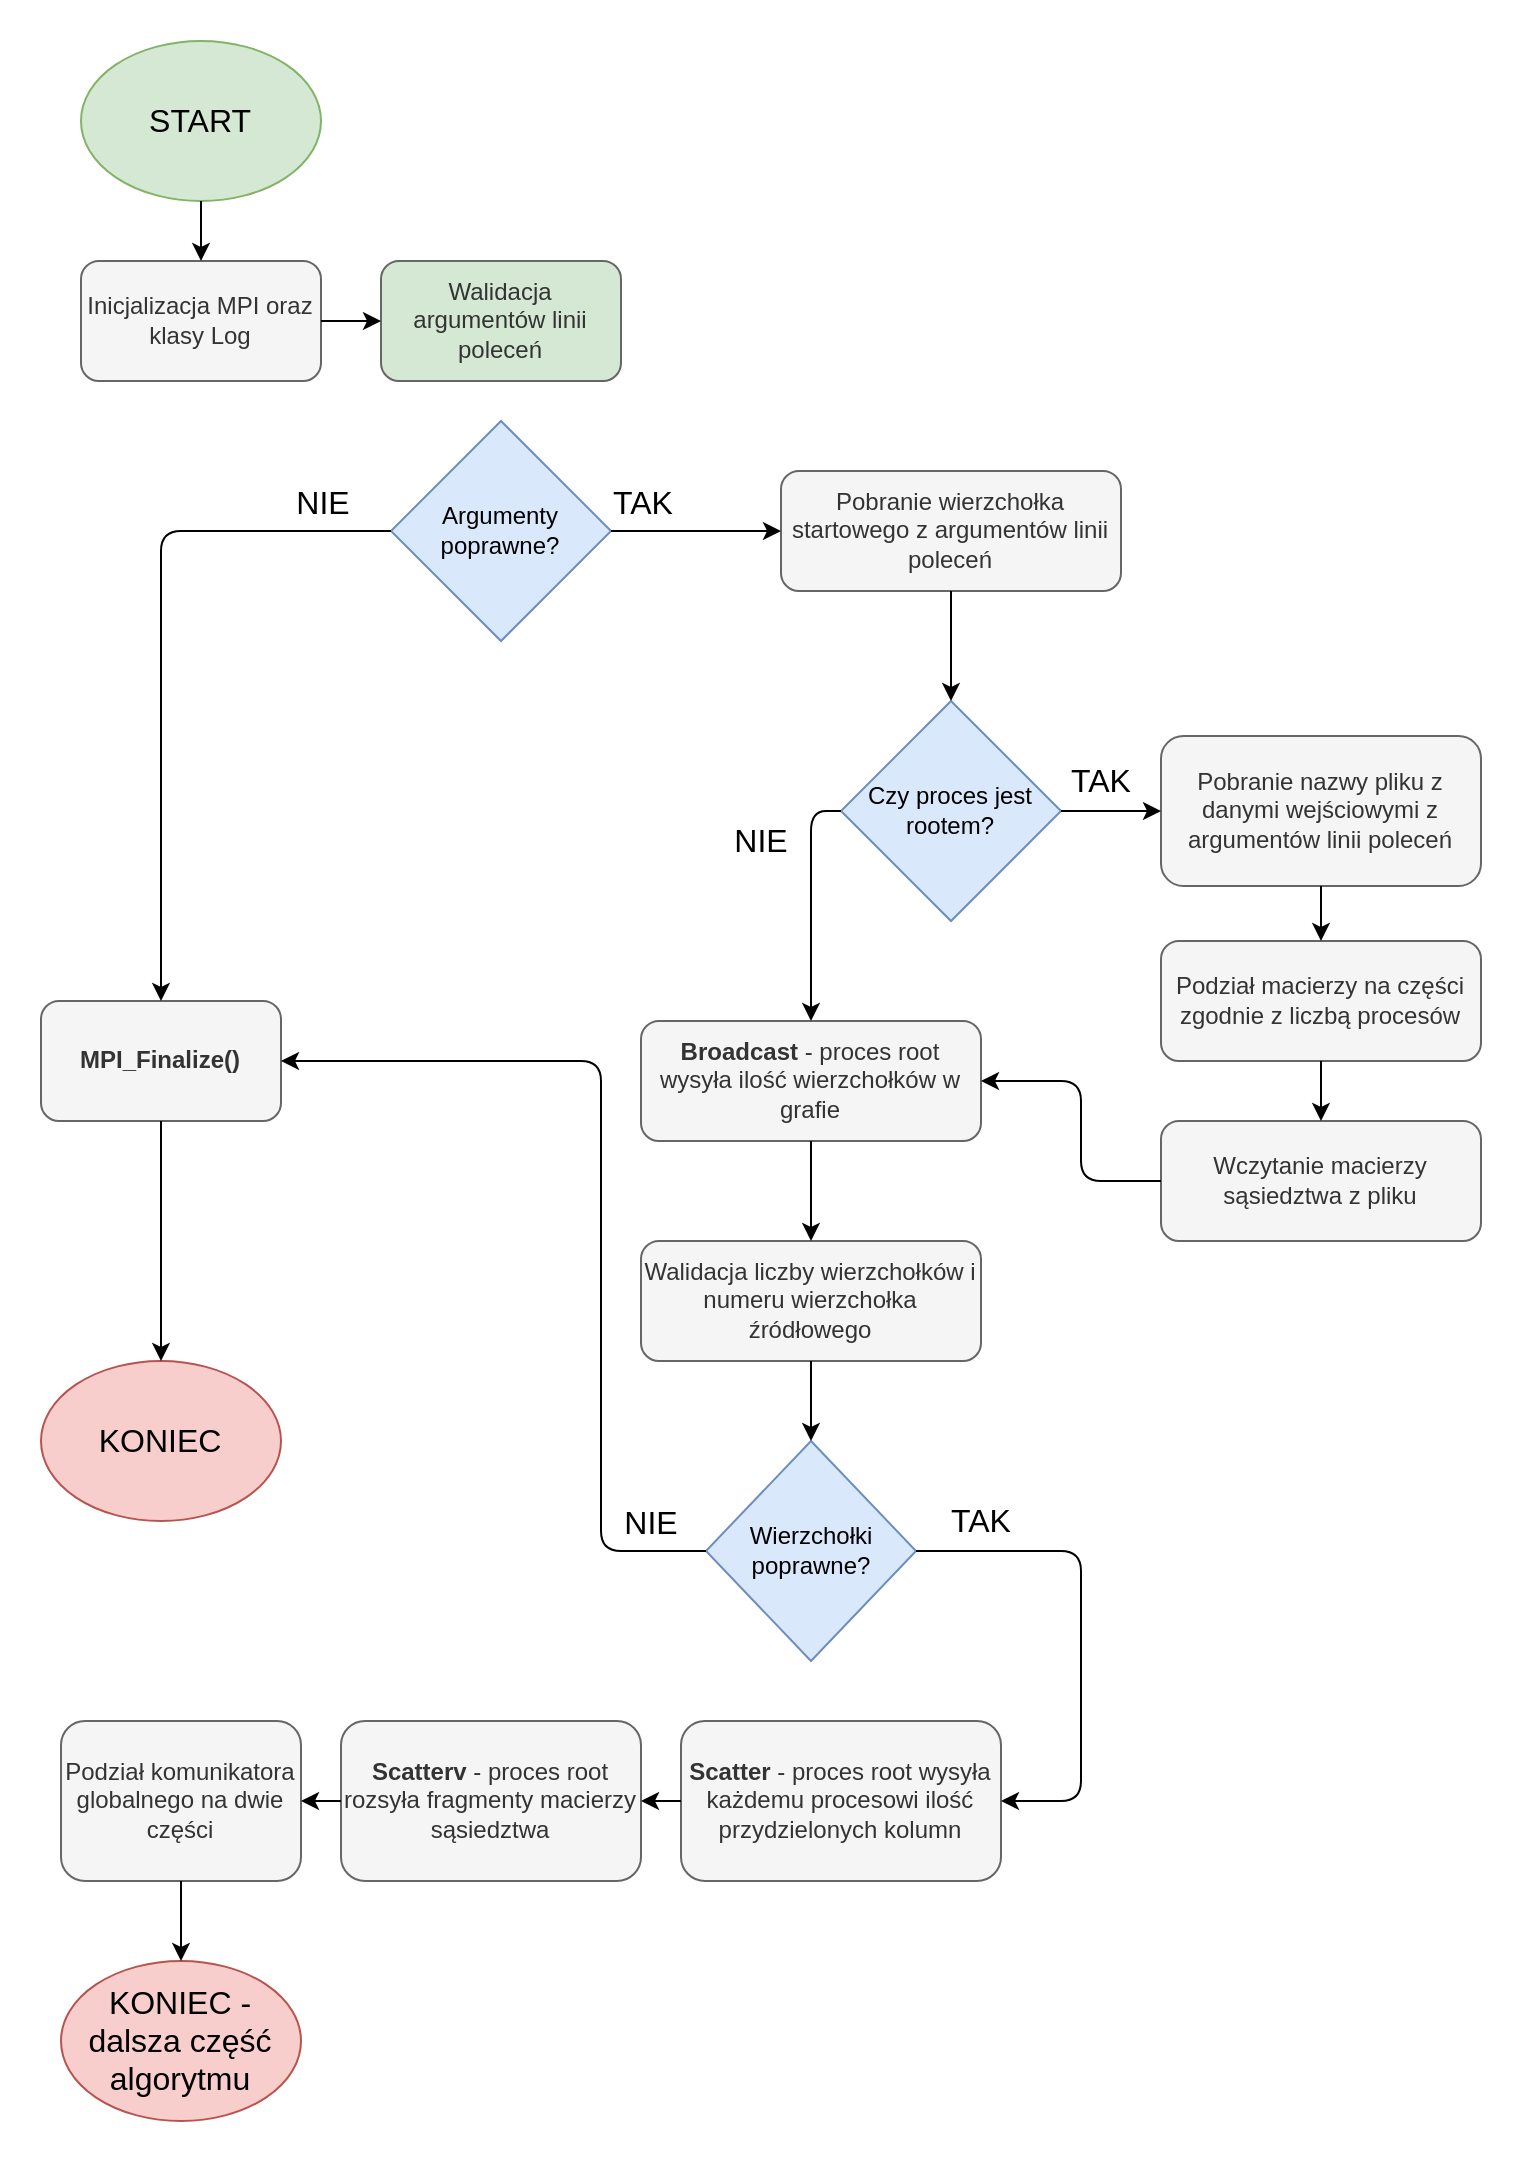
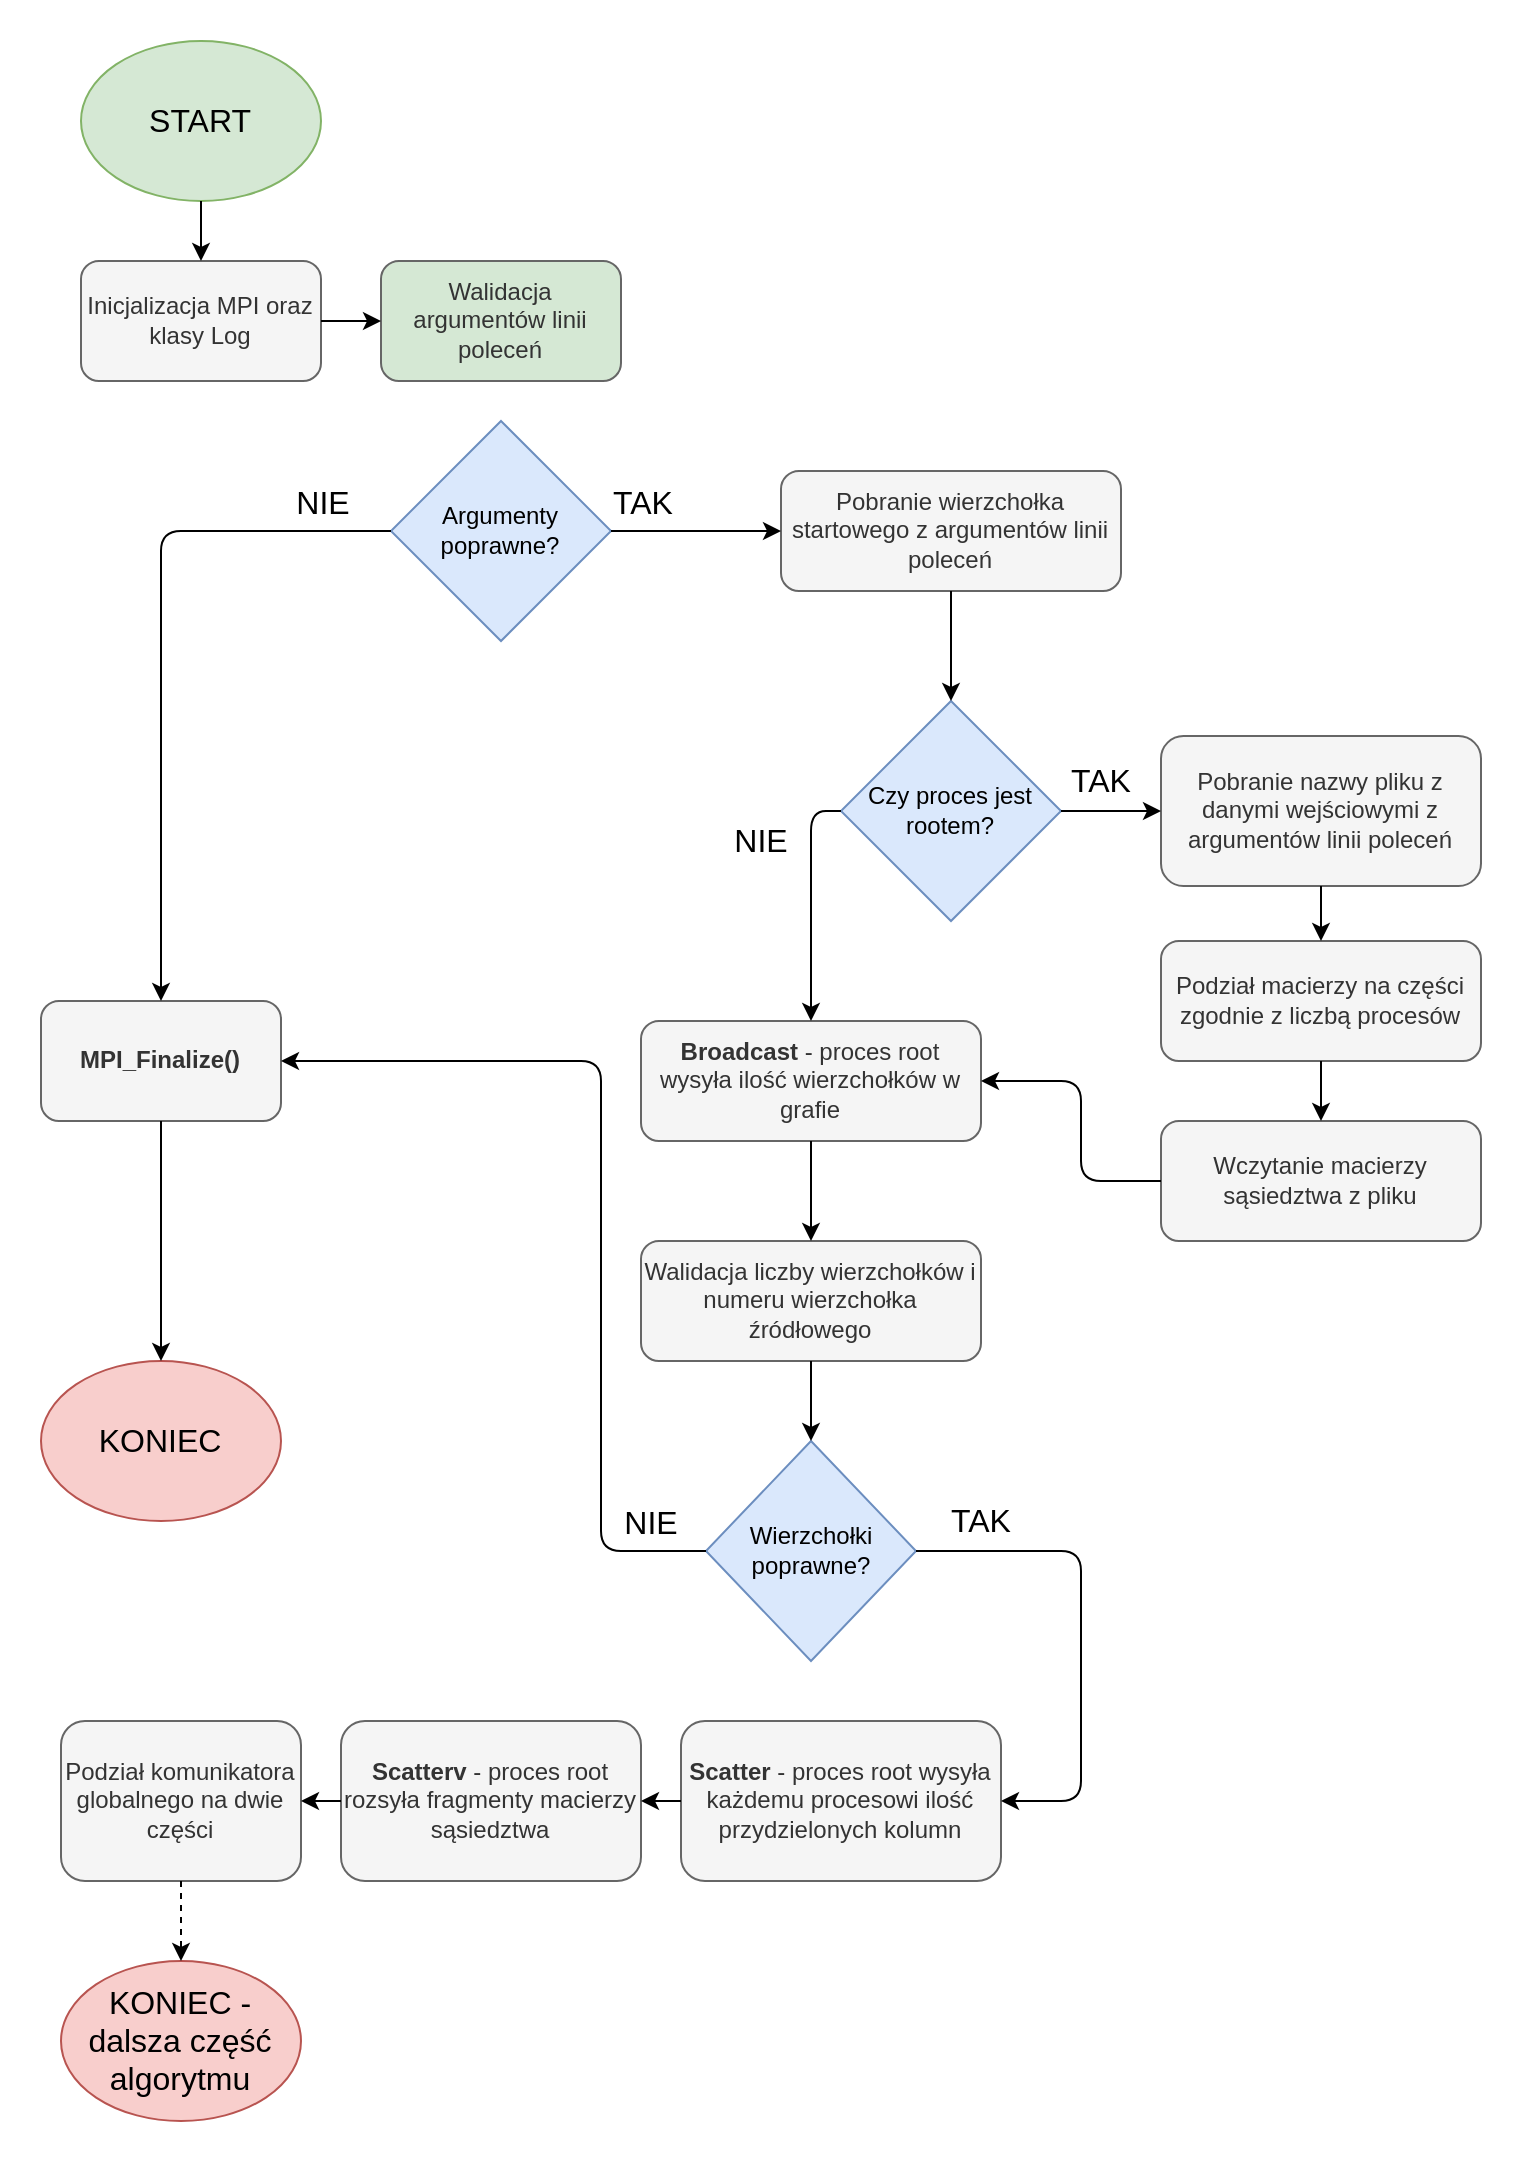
edge "Podział komunikatora globalnego na dwie części" -> "KONIEC - dalsza część algorytmu": style solid -> dashed
